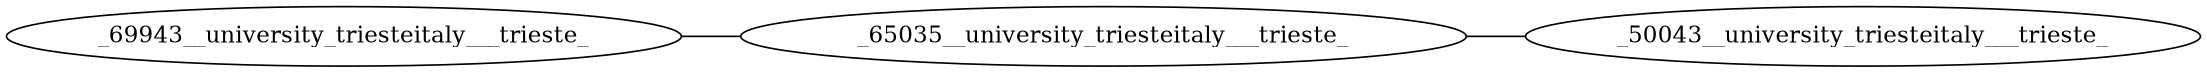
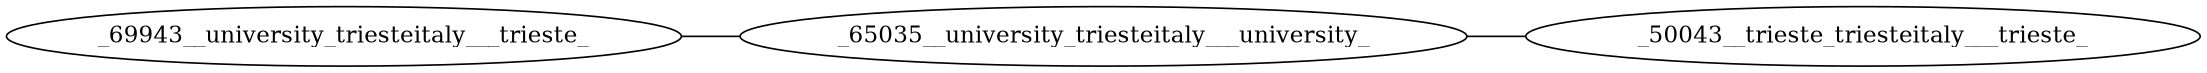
node "_65035__university_triesteitaly___trieste_": label "_65035__university_triesteitaly___trieste_" -> "_65035__university_triesteitaly___university_"
node "_50043__university_triesteitaly___trieste_": label "_50043__university_triesteitaly___trieste_" -> "_50043__trieste_triesteitaly___trieste_"
